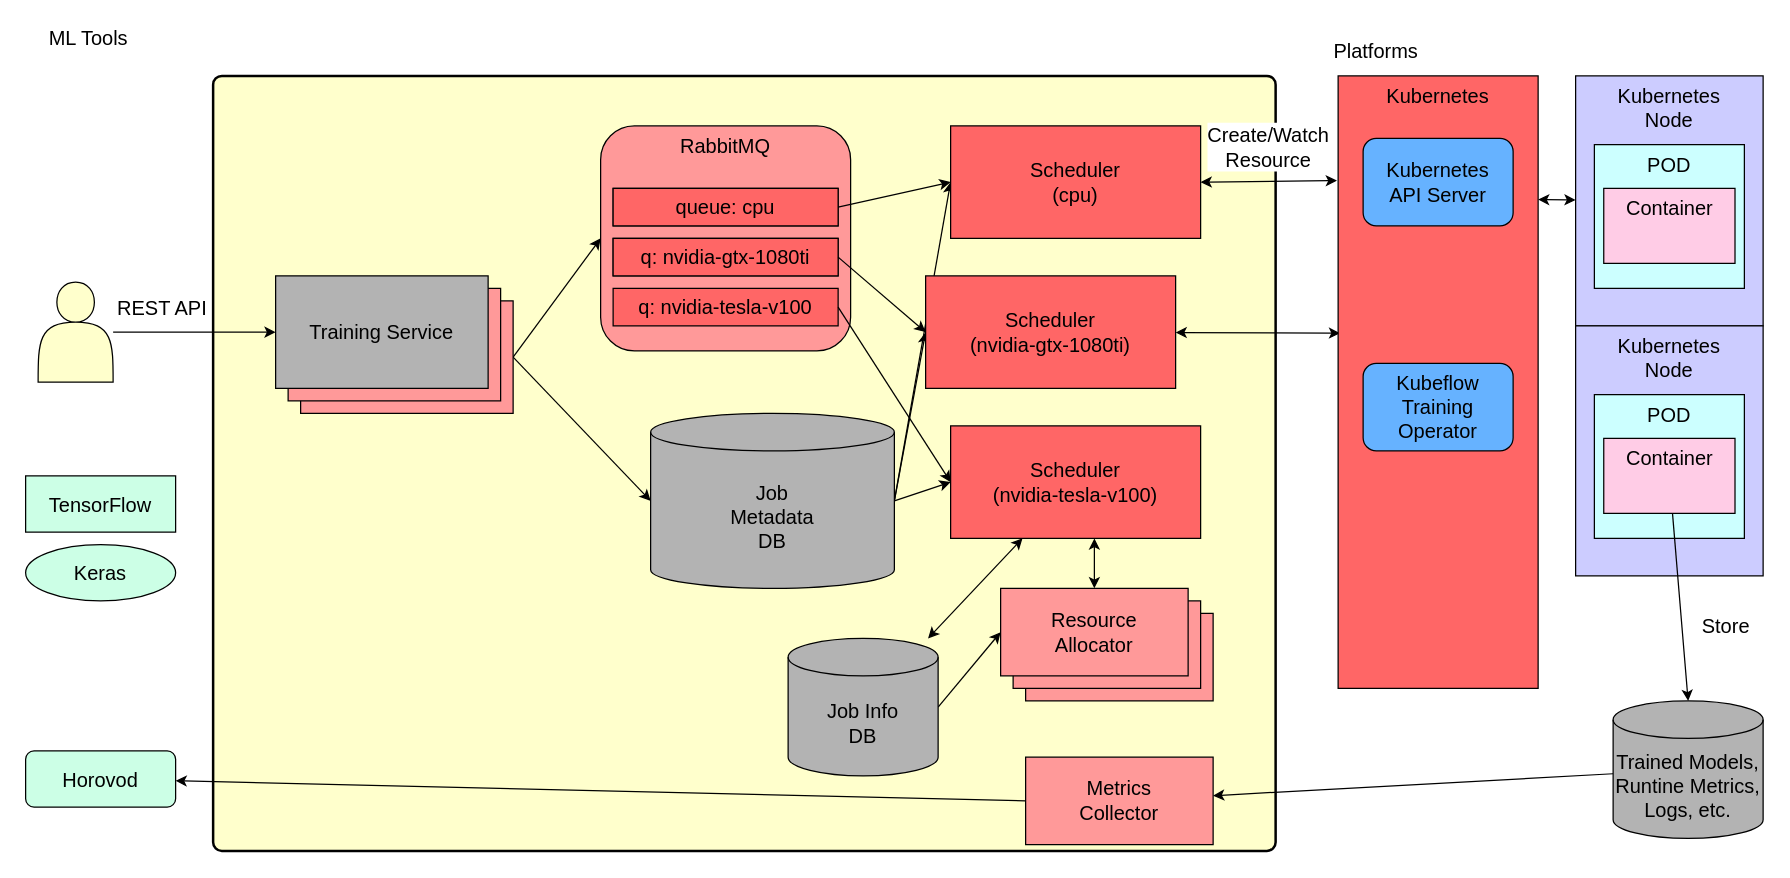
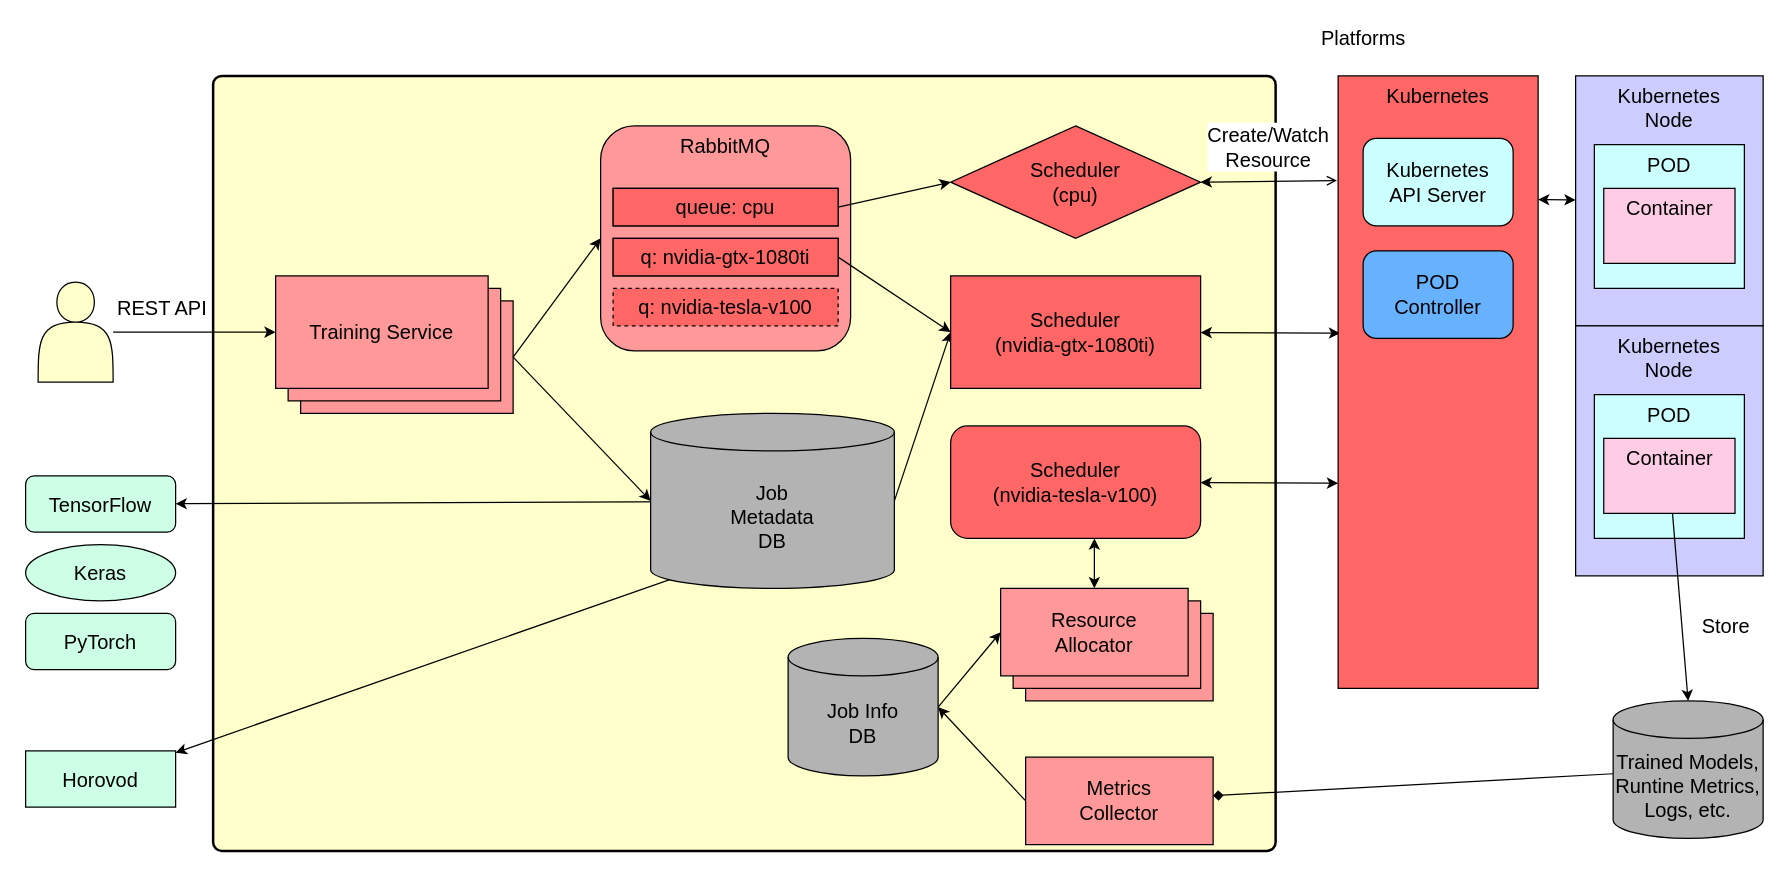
node "ML Tools": removed
node "Platforms": moved (1376, 51) -> (1363, 38)
edge "Scheduler(cpu)" -- "Kubernetes": arrowhead classic -> open
node "Scheduler(cpu)": shape rectangle -> diamond
node "Kubernetes API Server": fillcolor #66b2ff -> #ccffff
edge "Job Metadata DB" -> "Scheduler(cpu)": now "Job Metadata DB" -> "TensorFlow"
node "PODController": added
node "q: nvidia-tesla-v100": style solid -> dashed
node "Training Service": fillcolor #b3b3b3 -> #ff9999
node "Scheduler(nvidia-gtx-1080ti)": moved (1051, 332) -> (1076, 332)
edge "q: nvidia-tesla-v100" -> "Scheduler(nvidia-tesla-v100)": removed
node "KubeflowTraining Operator": removed
node "Scheduler(nvidia-tesla-v100)": shape rectangle -> rounded rectangle
edge "Job Metadata DB" -> "Scheduler(nvidia-tesla-v100)": now "Job Metadata DB" -> "Horovod"
node "TensorFlow": shape rectangle -> rounded rectangle
edge "Scheduler(nvidia-tesla-v100)" -- "Job InfoDB": now "Scheduler(nvidia-tesla-v100)" -- "Kubernetes"
node "PyTorch": added
node "Horovod": shape rounded rectangle -> rectangle
edge "MetricsCollector" -> "Horovod": now "MetricsCollector" -> "Job InfoDB"
edge "Trained Models, Runtine Metrics, Logs, etc." -> "MetricsCollector": arrowhead classic -> diamond
